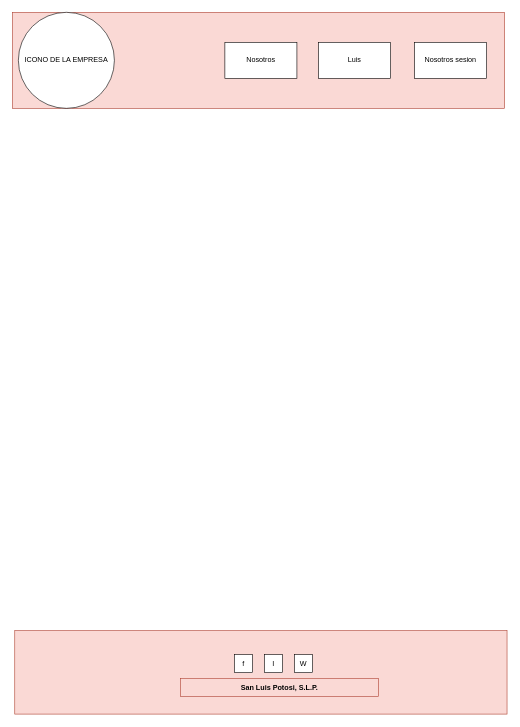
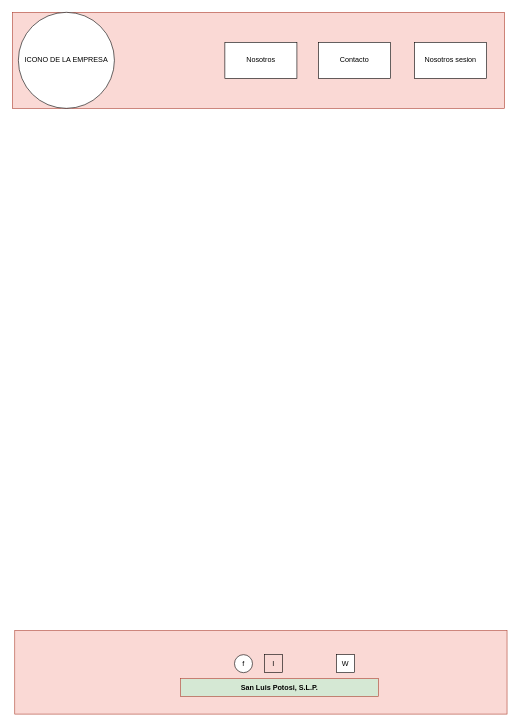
node "Luis": label "Luis" -> "Contacto"
node "f": shape rectangle -> ellipse
node "I": fillcolor #ffffff -> #fad9d5
node "W": moved (303, 663) -> (345, 663)
node "San Luis Potosi, S.L.P.": fillcolor #fad9d5 -> #d5e8d4
